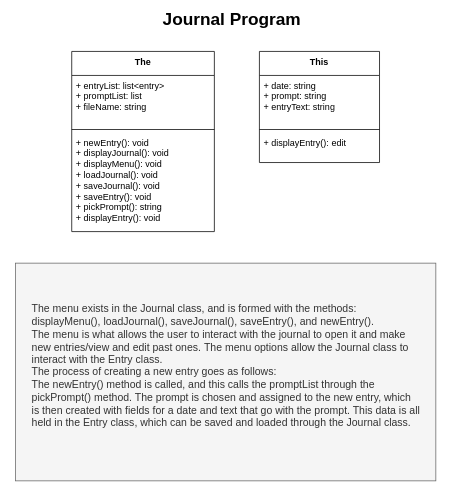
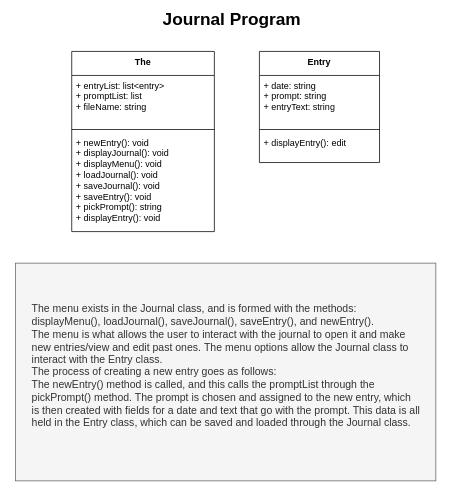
node "This": label "This" -> "Entry"
